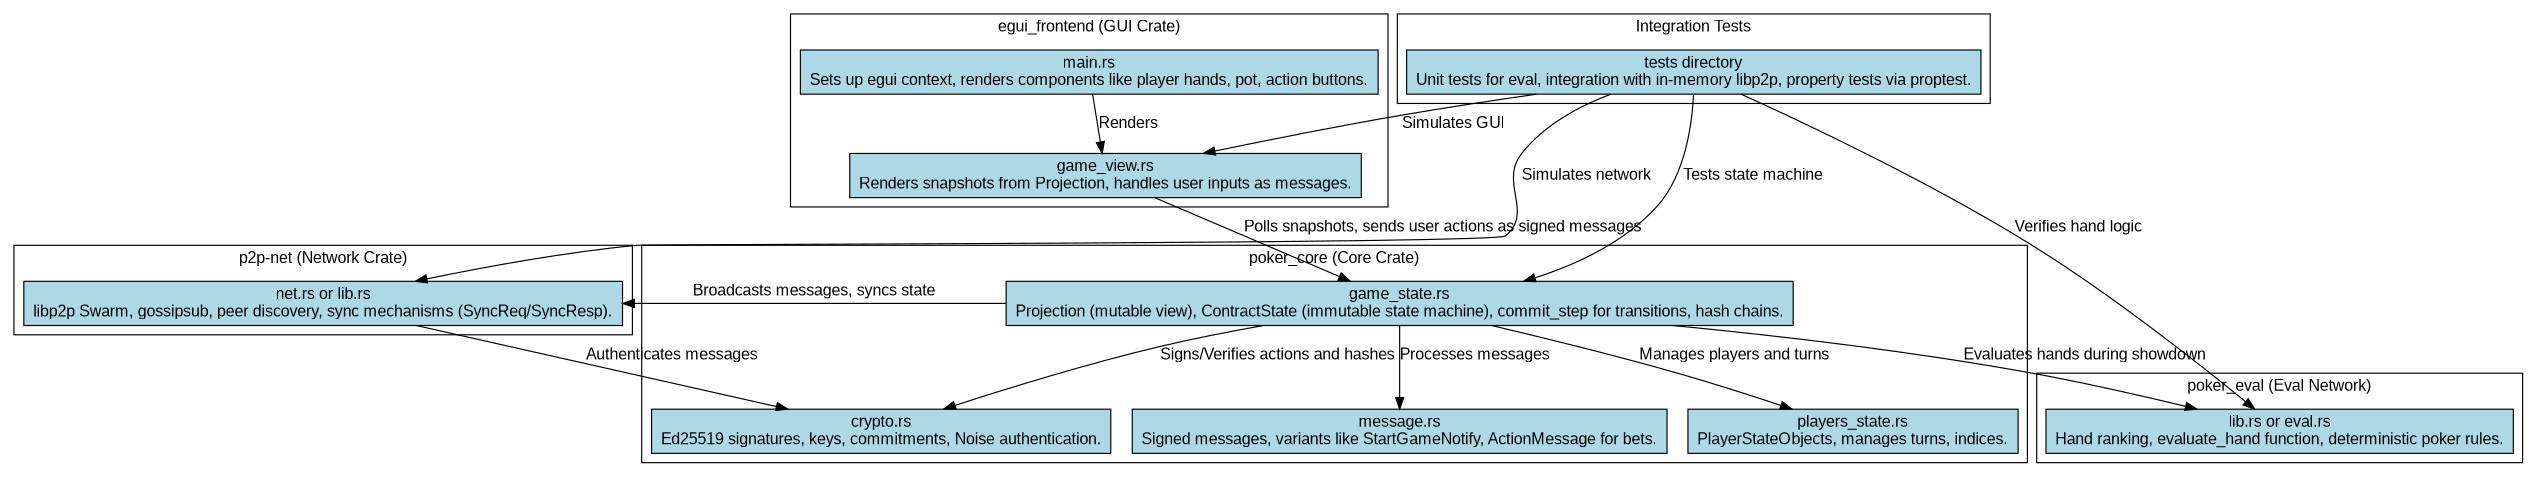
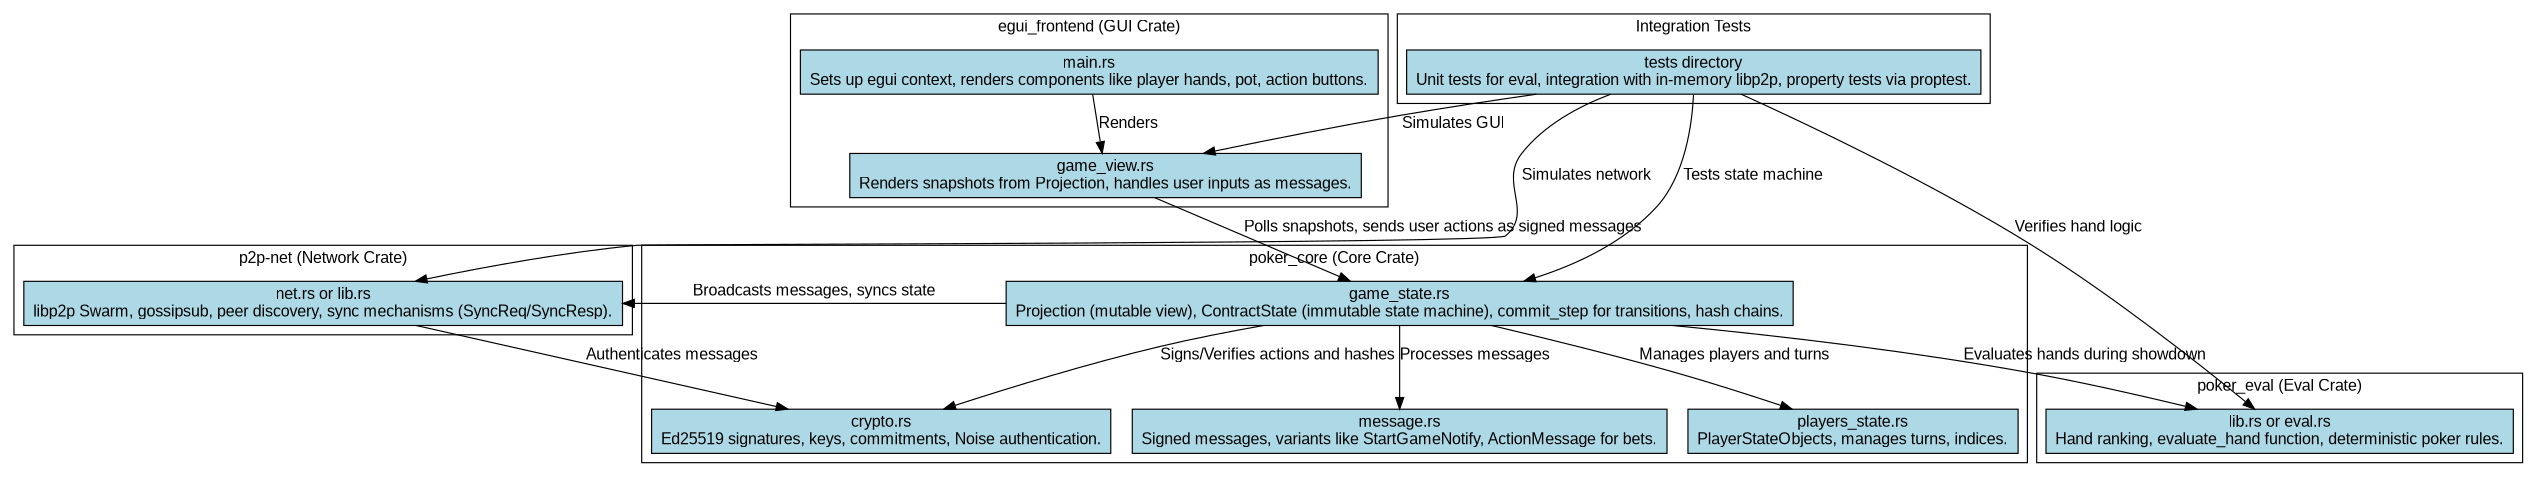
cluster "poker_eval (Eval Network)": label "poker_eval (Eval Network)" -> "poker_eval (Eval Crate)"
